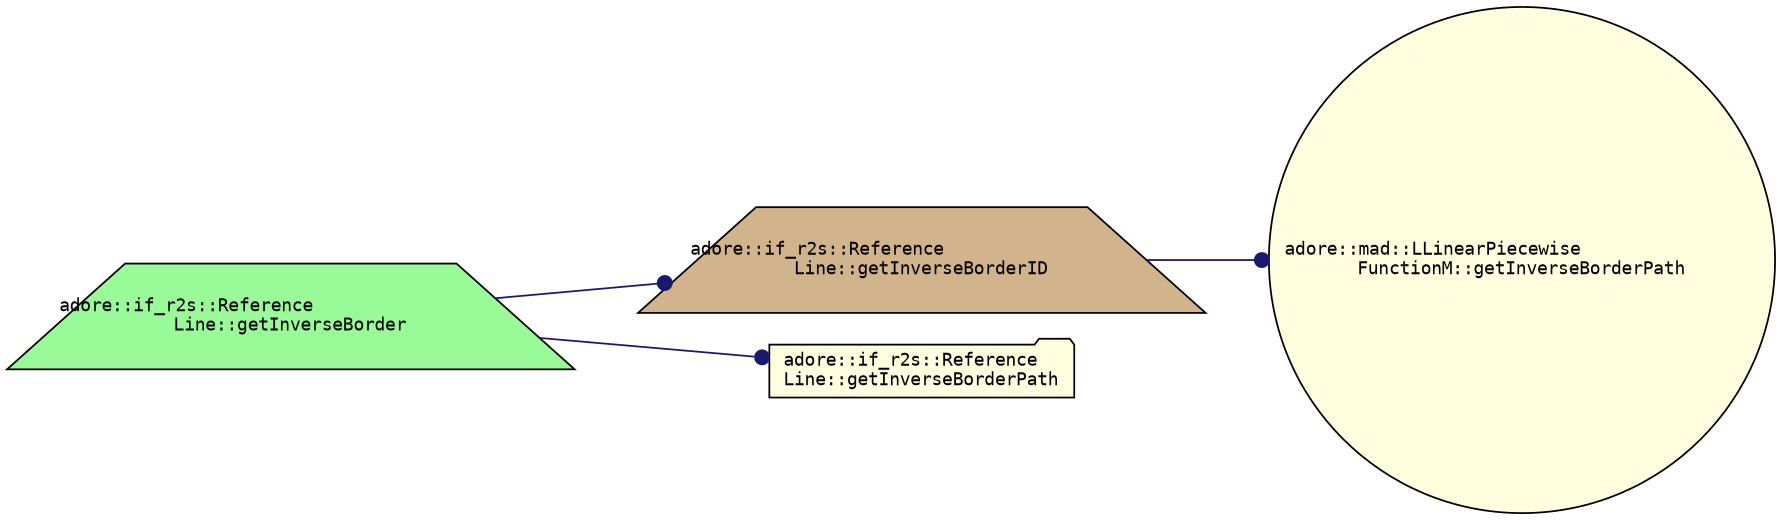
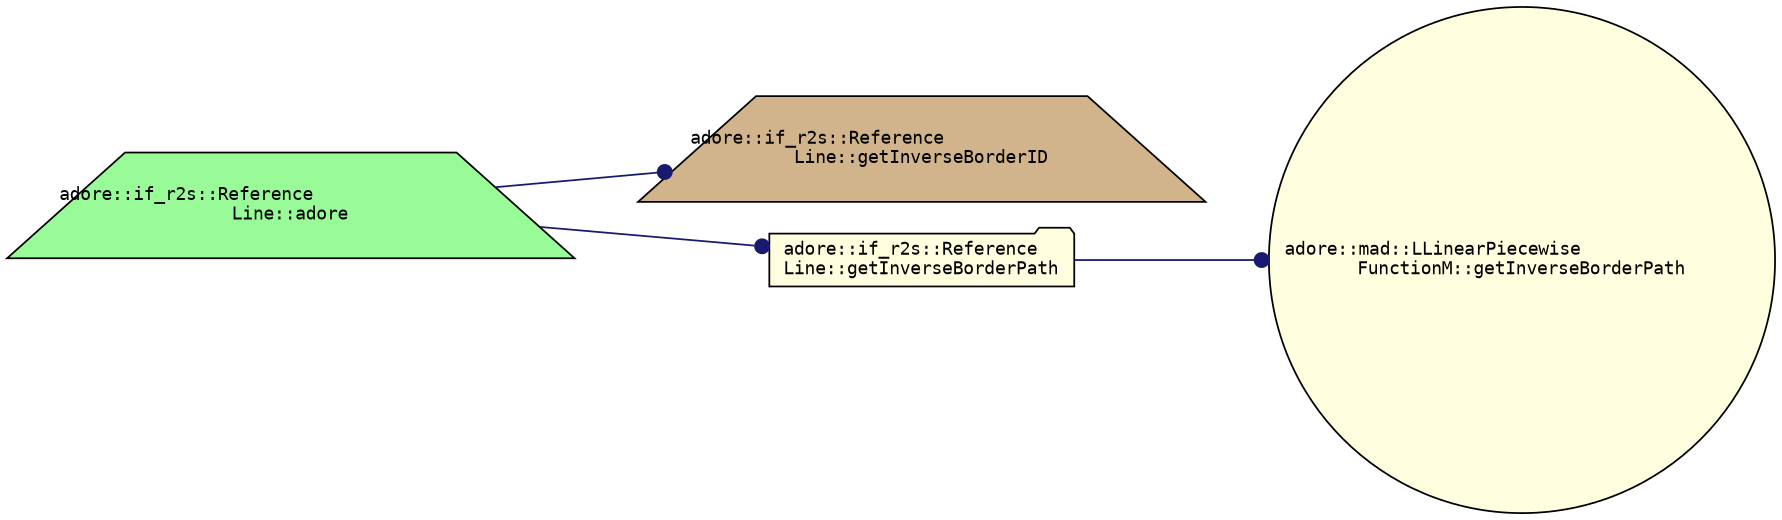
edge "adore::if_r2s::Reference Line::getInverseBorderID" -> "adore::mad::LLinearPiecewise FunctionM::getInverseBorderPath": now "adore::if_r2s::Reference Line::getInverseBorderPath" -> "adore::mad::LLinearPiecewise FunctionM::getInverseBorderPath"
node "adore::if_r2s::Reference Line::getInverseBorder": label "adore::if_r2s::Reference Line::getInverseBorder" -> "adore::if_r2s::Reference Line::adore"
